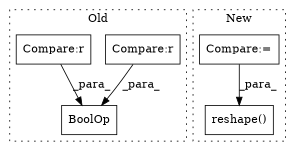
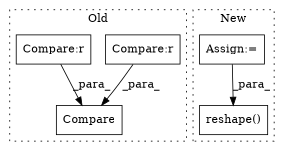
node "Compare:=": label "Compare:=" -> "Assign:="
node "BoolOp": label "BoolOp" -> "Compare"
